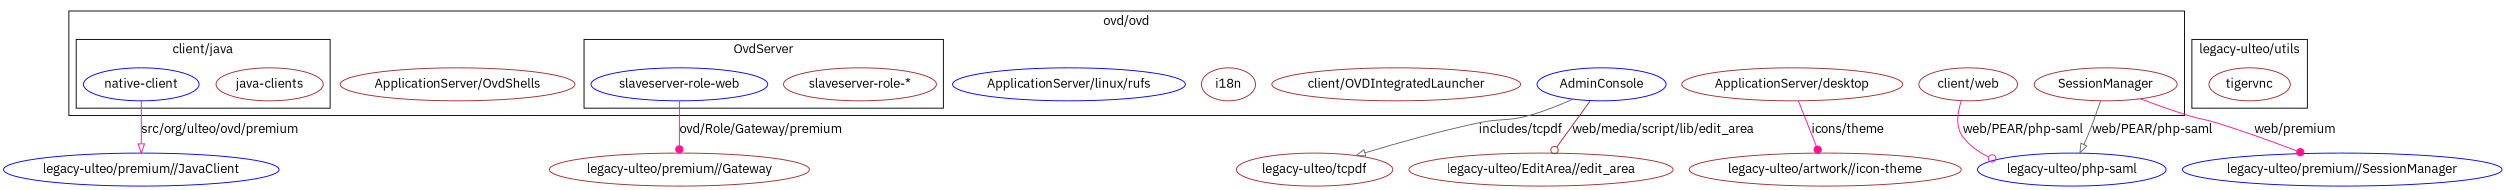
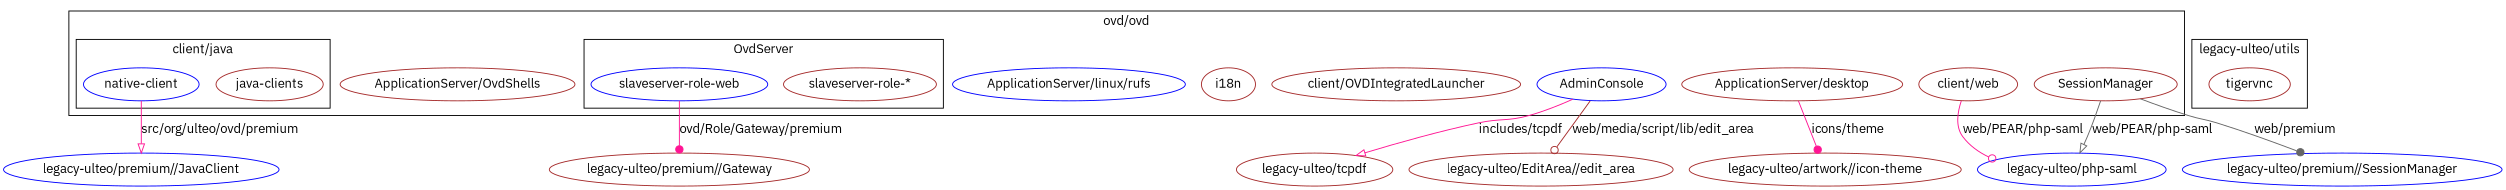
edge "SessionManager" -> "legacy-ulteo/premium//SessionManager": color deeppink -> gray40
edge "AdminConsole" -> "legacy-ulteo/tcpdf": color gray40 -> deeppink
